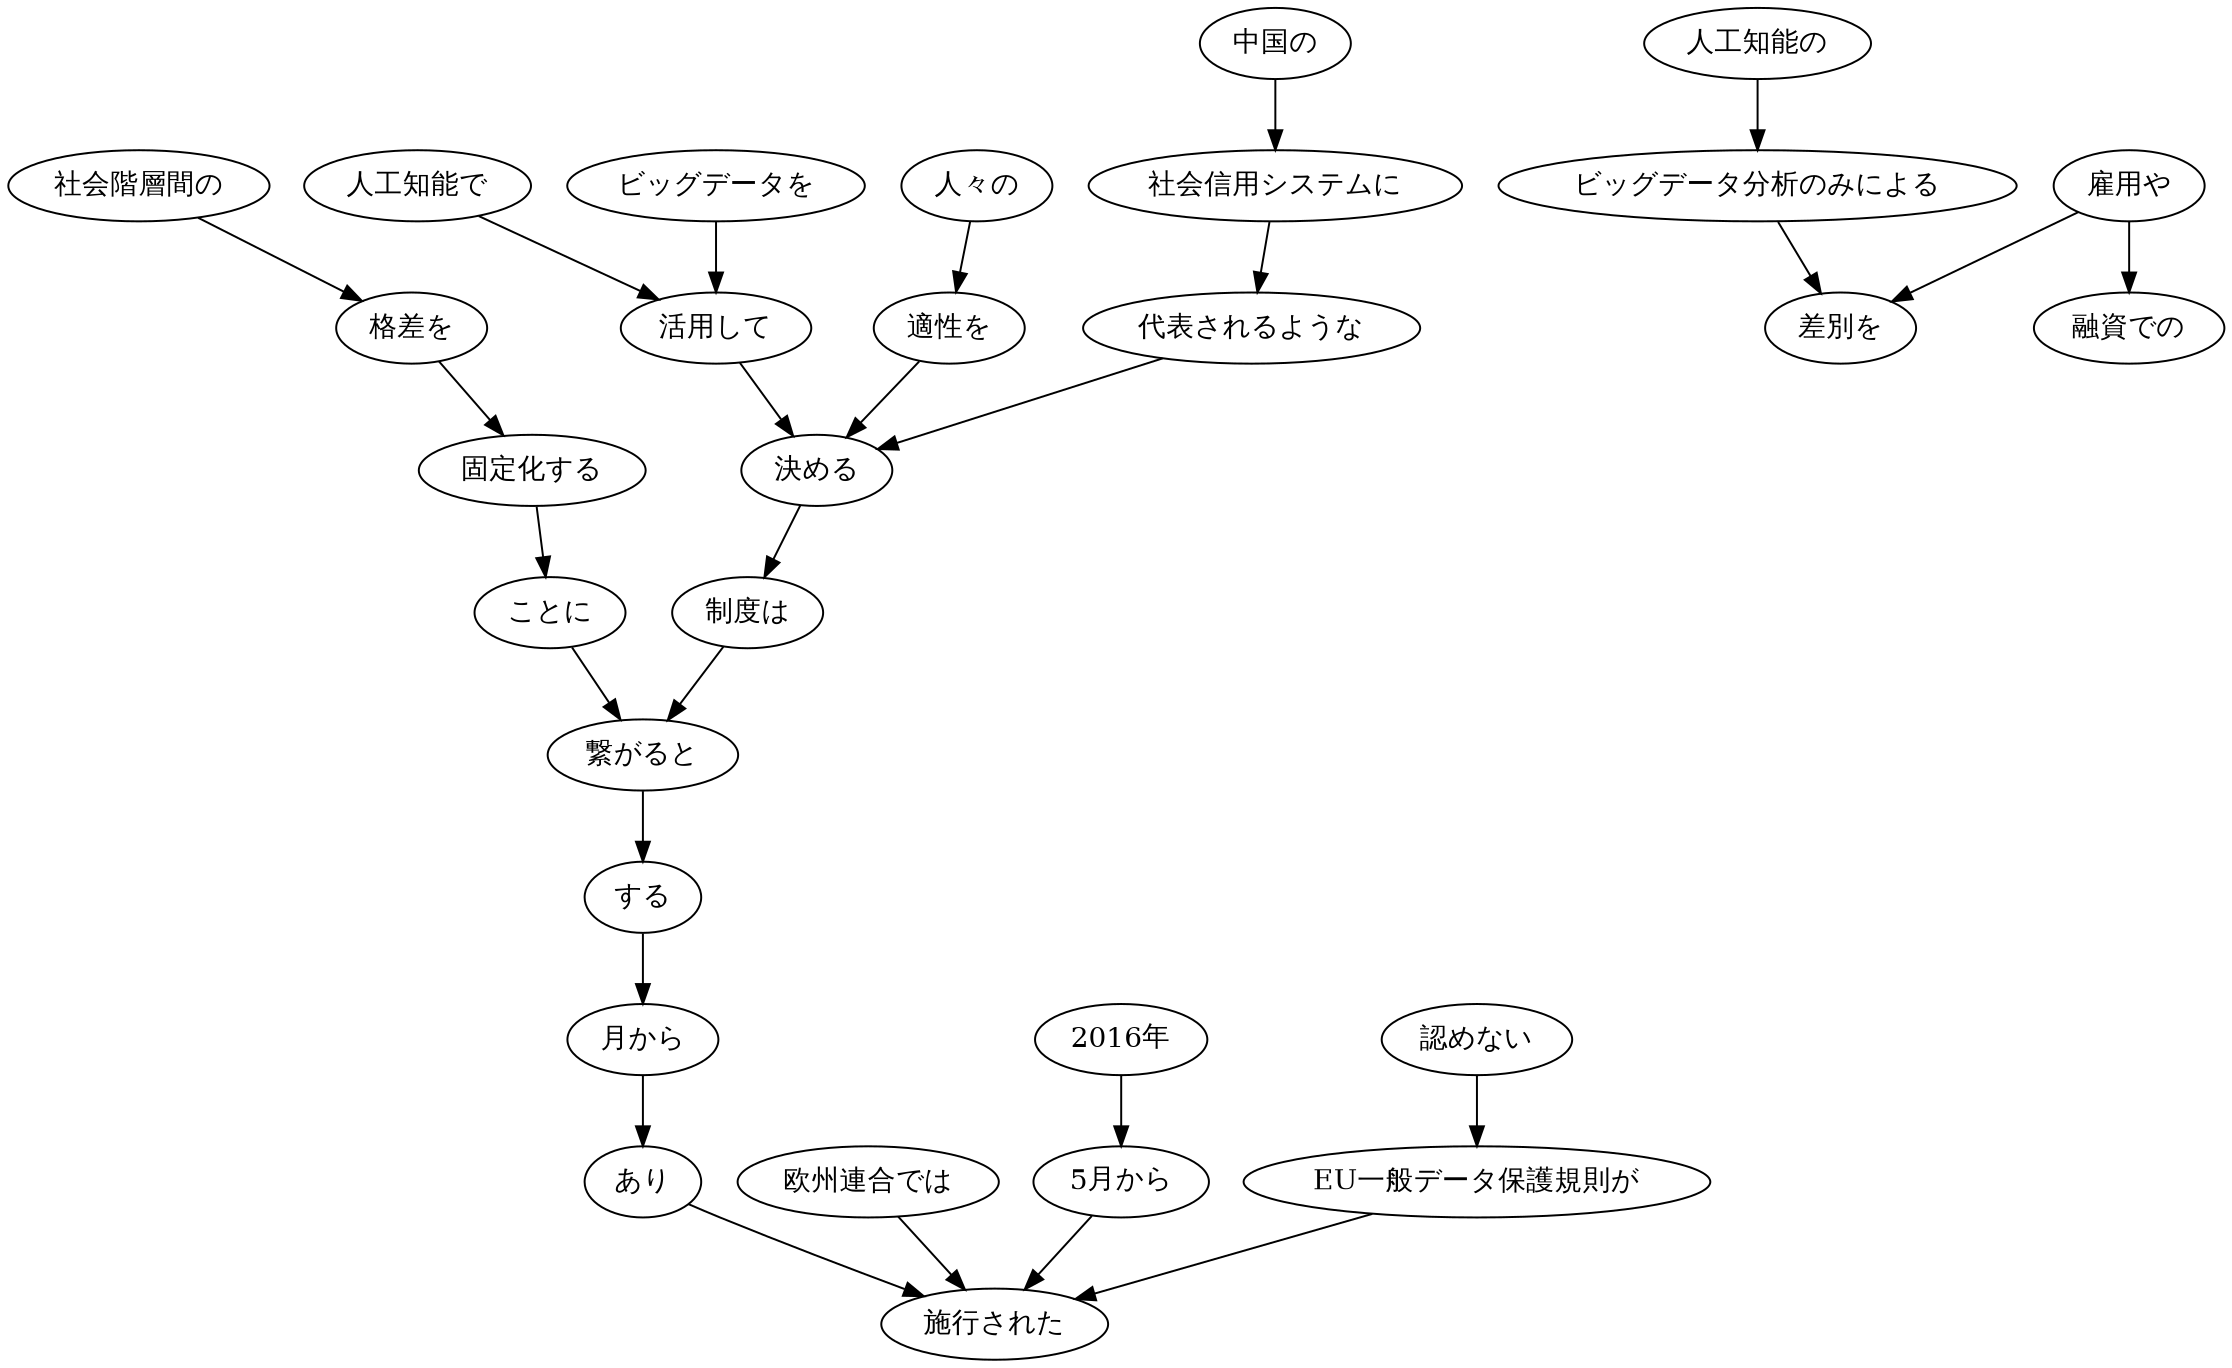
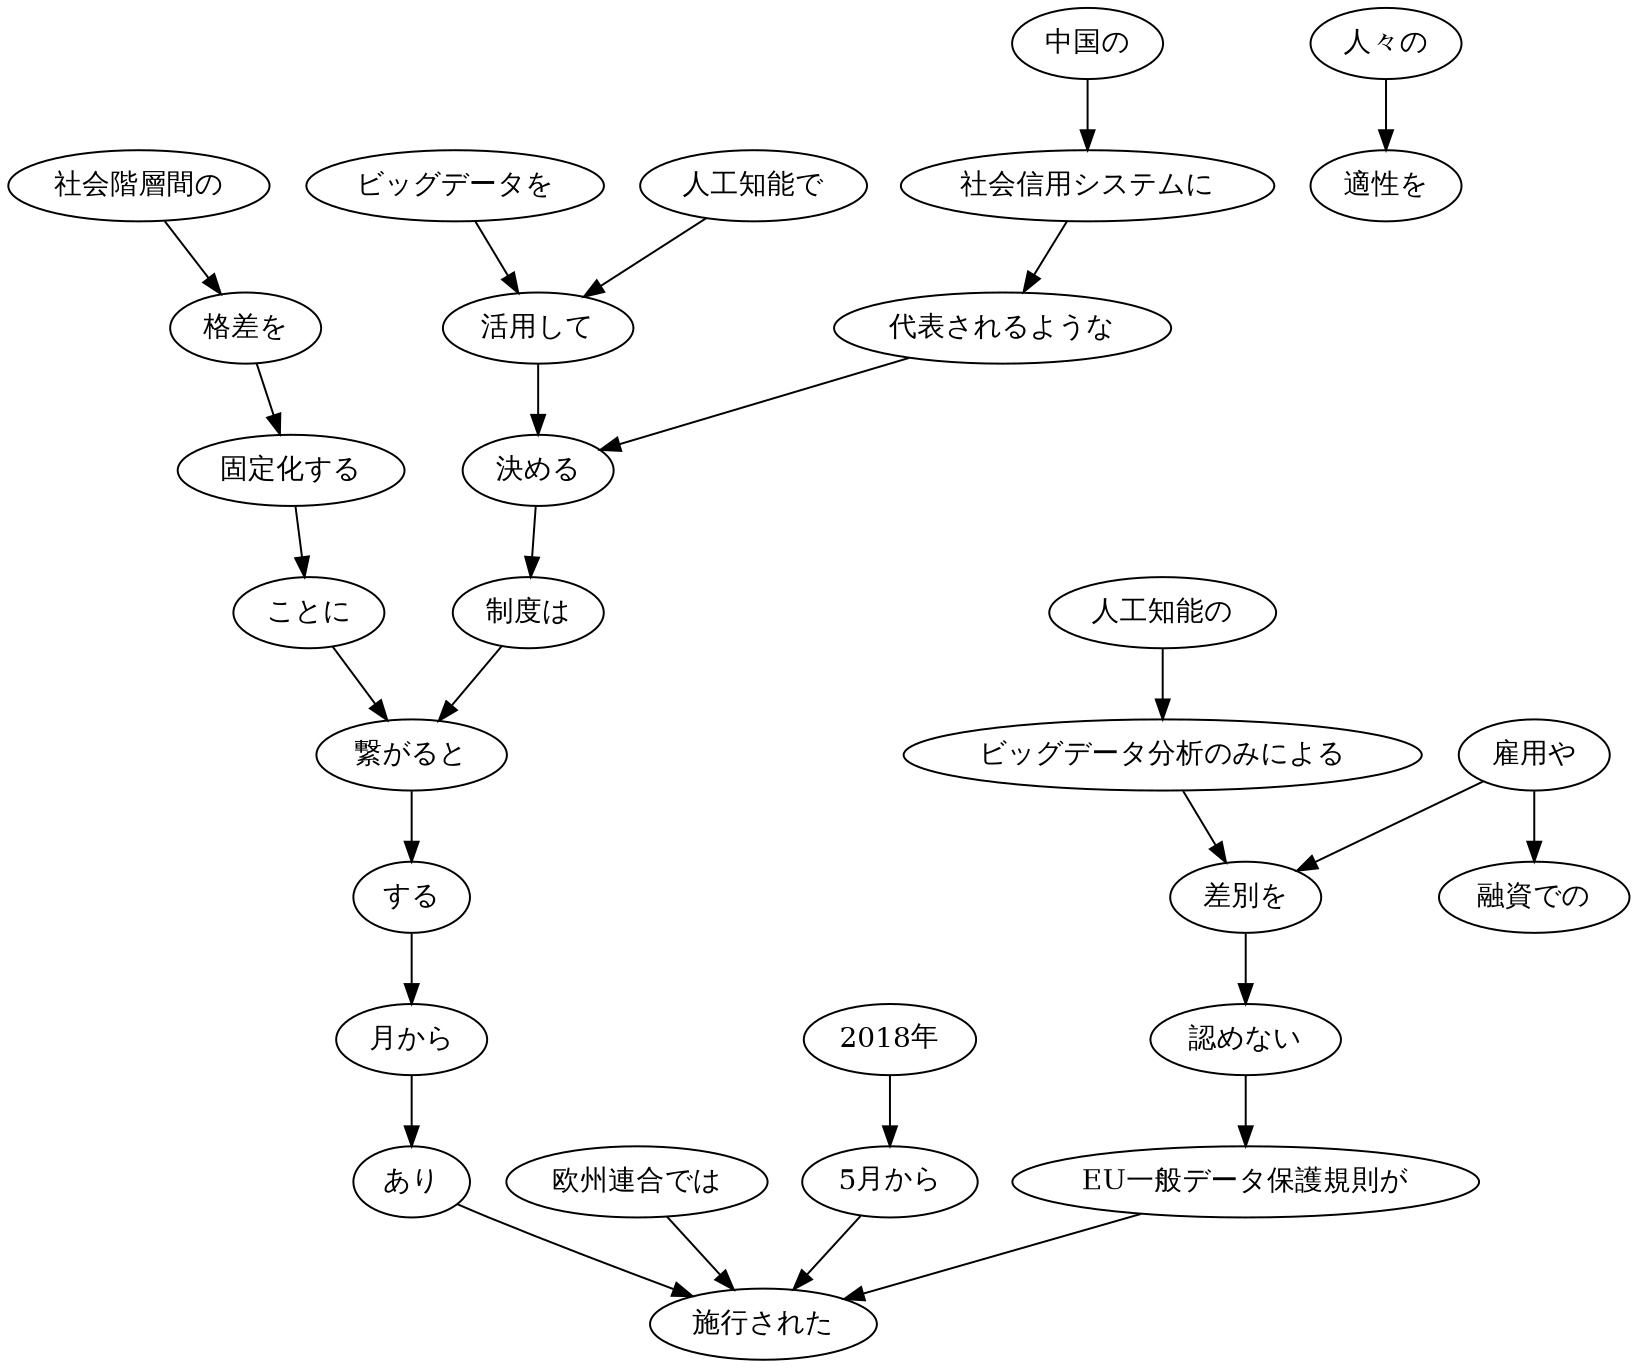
edge "適性を" -> "決める": removed
edge "差別を" -> "認めない": added
node "2016年": label "2016年" -> "2018年"
